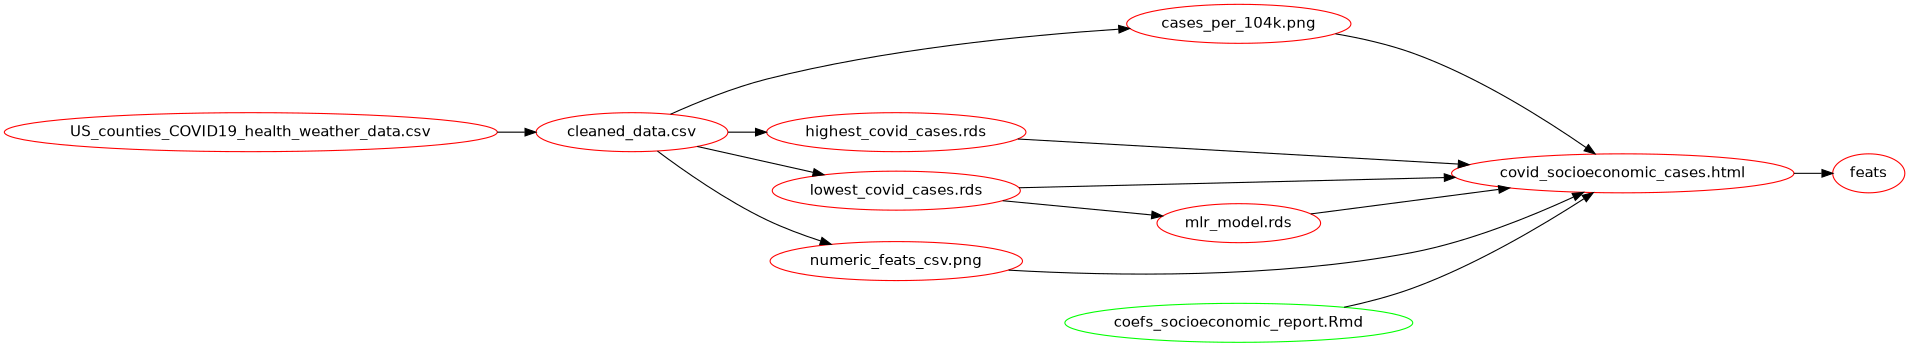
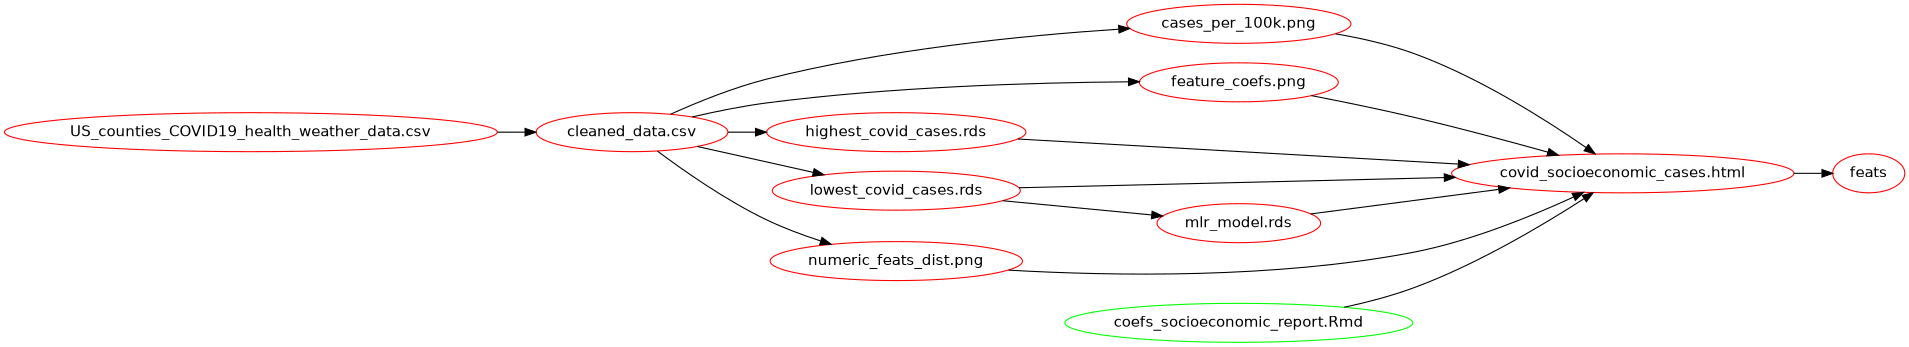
node "cases_per_104k.png": label "cases_per_104k.png" -> "cases_per_100k.png"
node "feature_coefs.png": added
node "numeric_feats_csv.png": label "numeric_feats_csv.png" -> "numeric_feats_dist.png"
